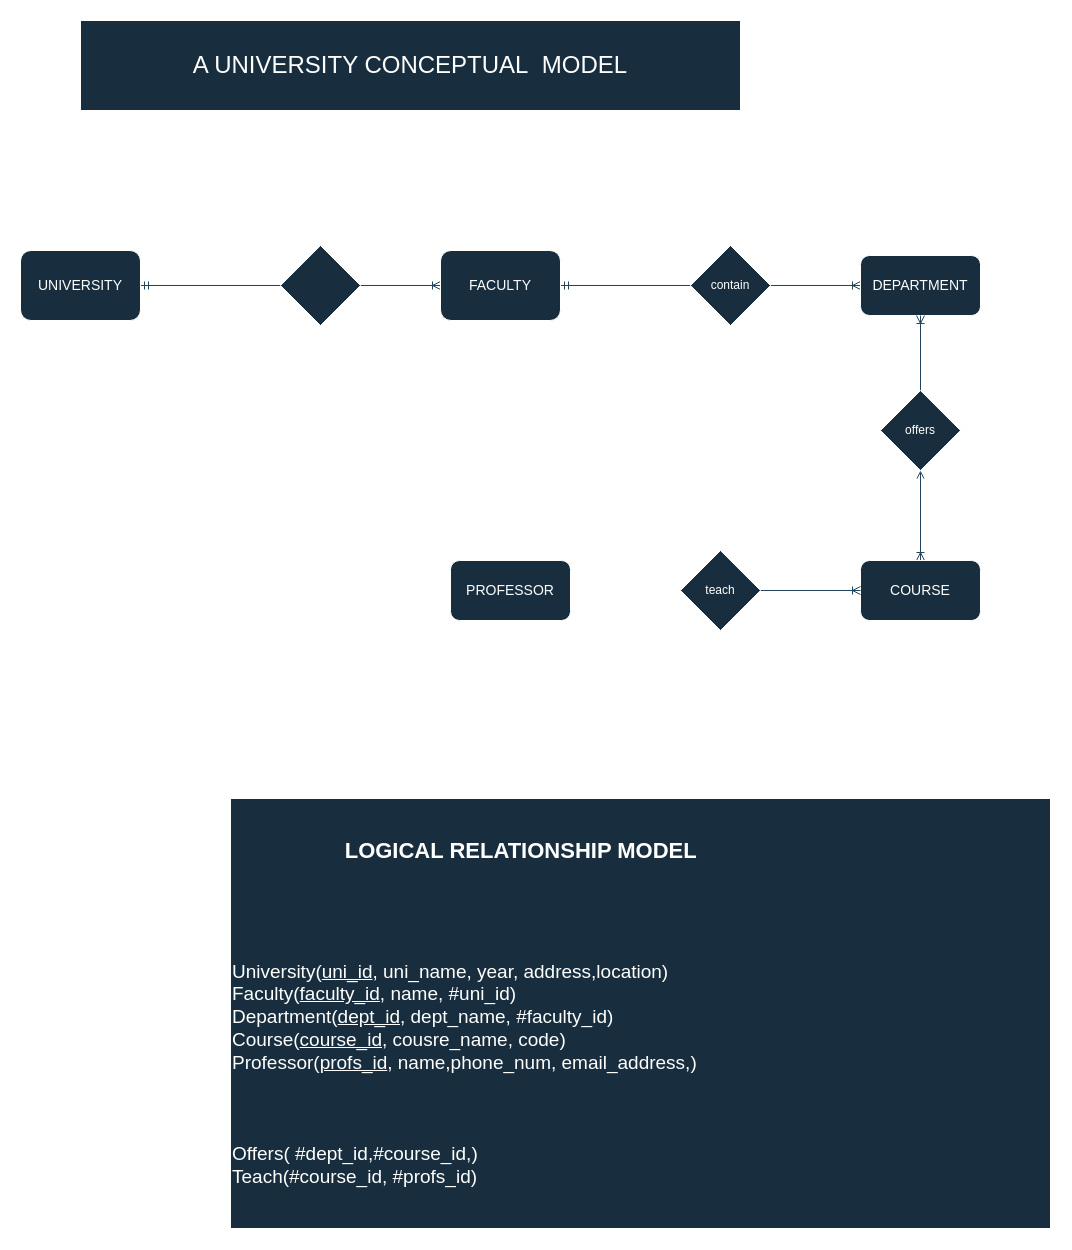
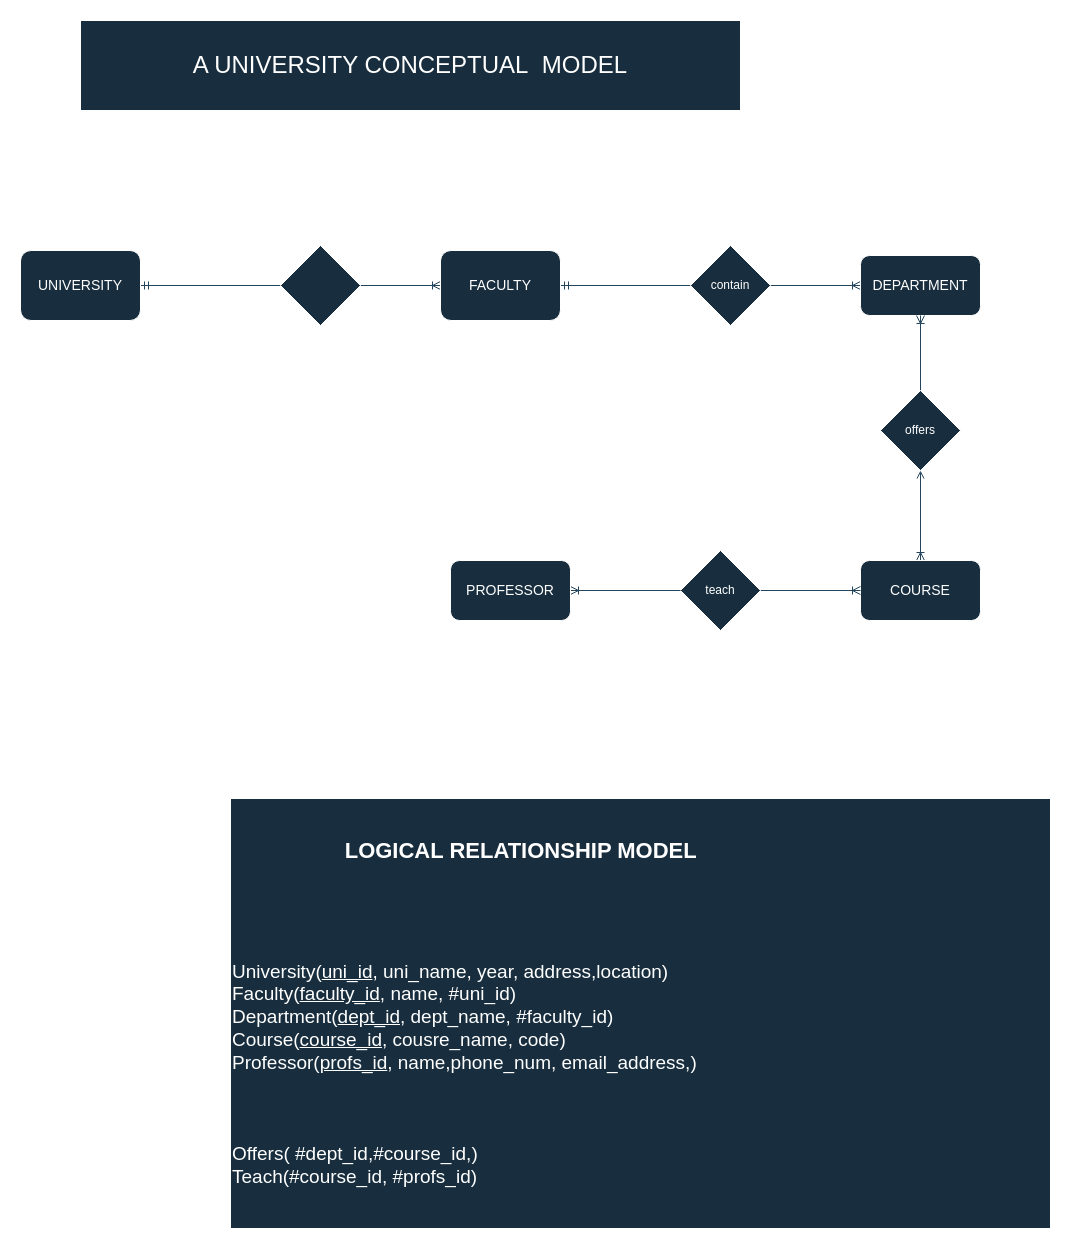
edge "teach" -> "PROFESSOR": added
